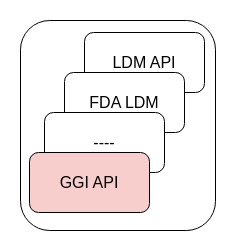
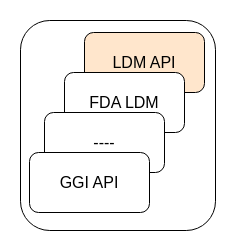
node "LDM API": fillcolor #ffffff -> #ffe6cc
node "GGI API": fillcolor #f8cecc -> #ffffff
